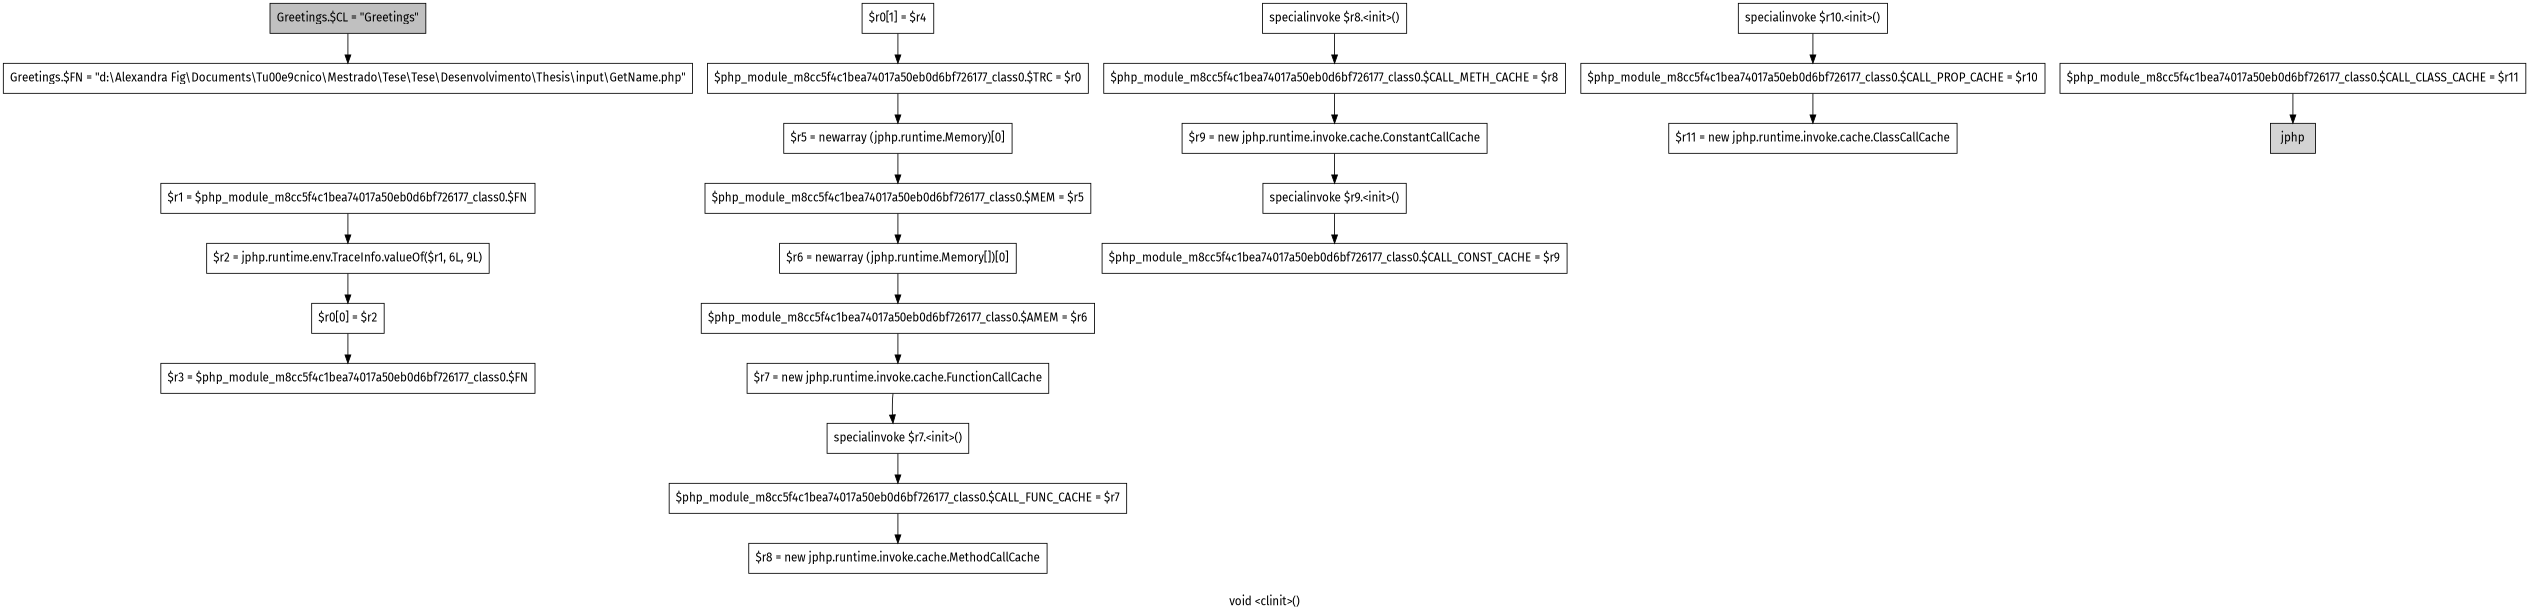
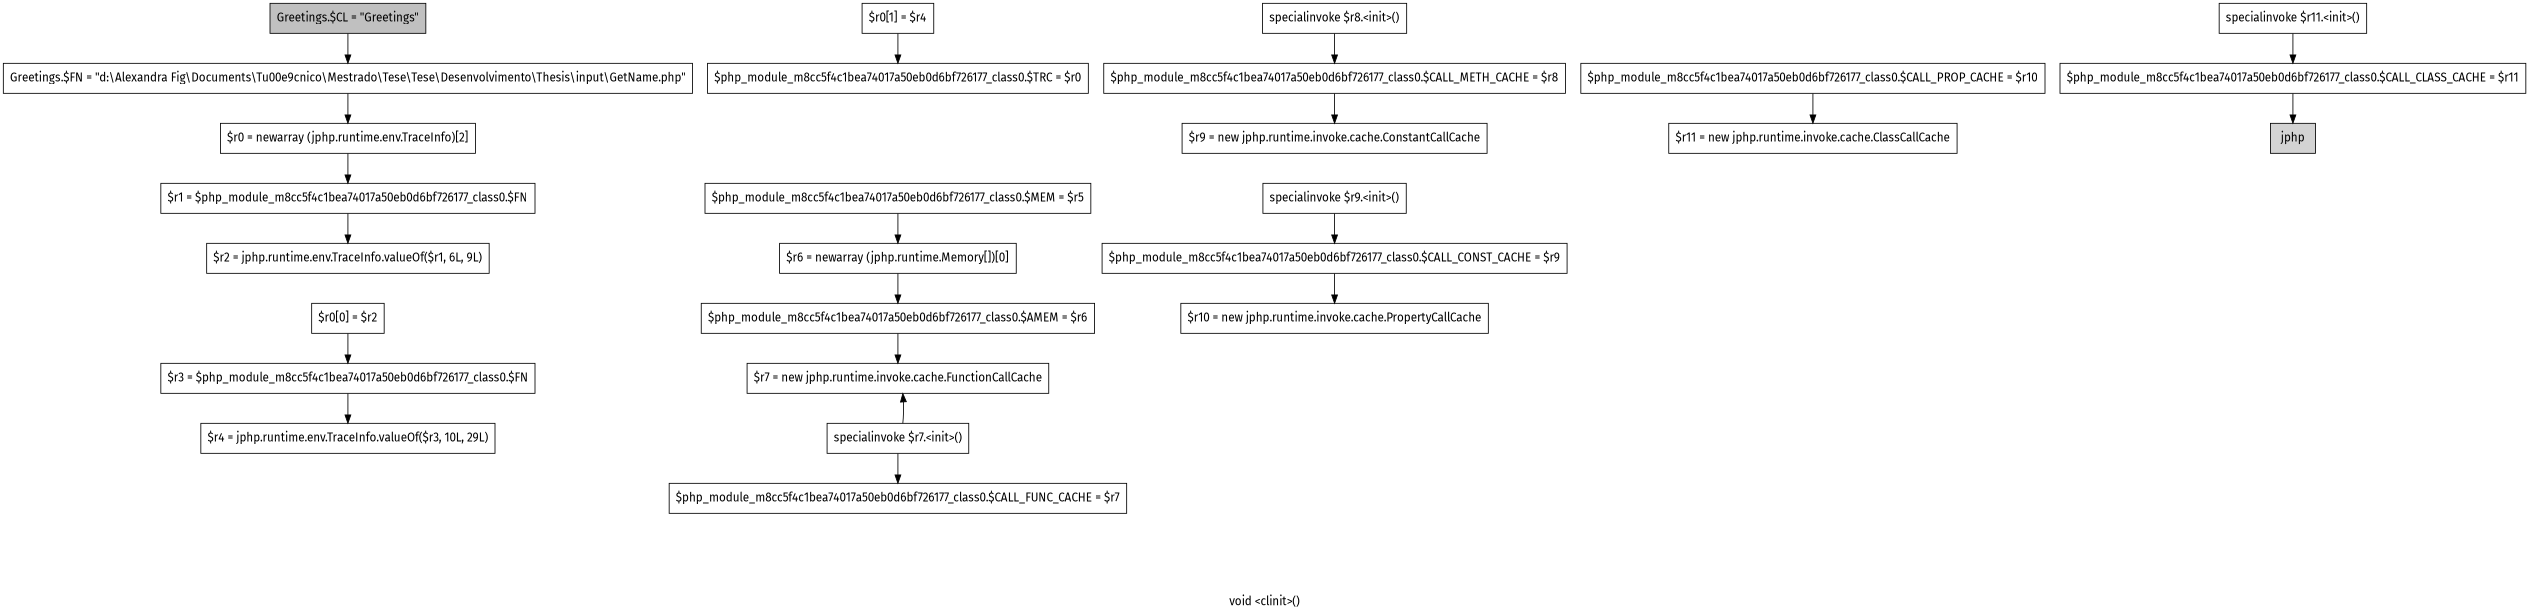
node "specialinvoke $r10.<init>()": removed
node "specialinvoke $r11.<init>()": added
node "$r0 = newarray (jphp.runtime.env.TraceInfo)[2]": added
node "$r5 = newarray (jphp.runtime.Memory)[0]": removed
edge "$r9 = new jphp.runtime.invoke.cache.ConstantCallCache" -> "specialinvoke $r9.<init>()": removed
edge "$r2 = jphp.runtime.env.TraceInfo.valueOf($r1, 6L, 9L)" -> "$r0[0] = $r2": removed
node "$r10 = new jphp.runtime.invoke.cache.PropertyCallCache": added
edge "$r7 = new jphp.runtime.invoke.cache.FunctionCallCache" -> "specialinvoke $r7.<init>()": reversed
node "$r4 = jphp.runtime.env.TraceInfo.valueOf($r3, 10L, 29L)": added
node "$r8 = new jphp.runtime.invoke.cache.MethodCallCache": removed
